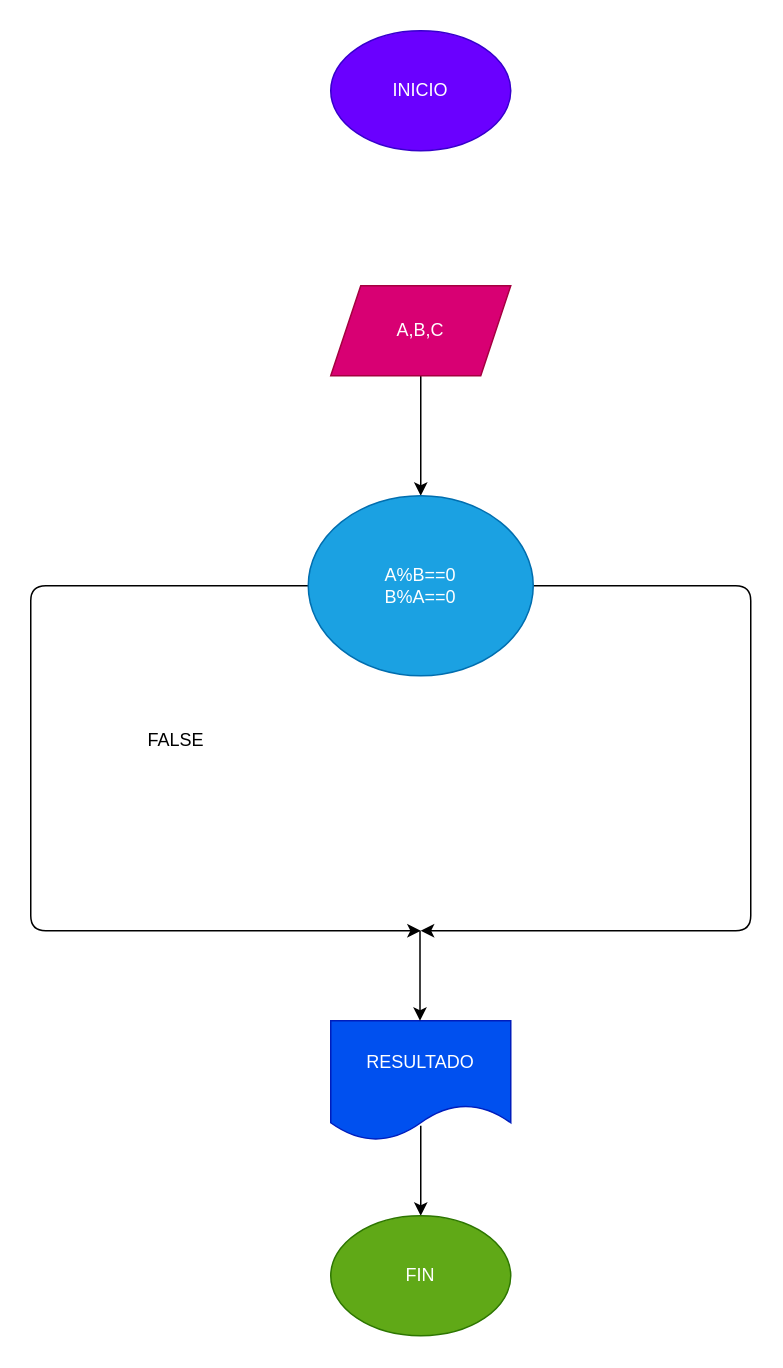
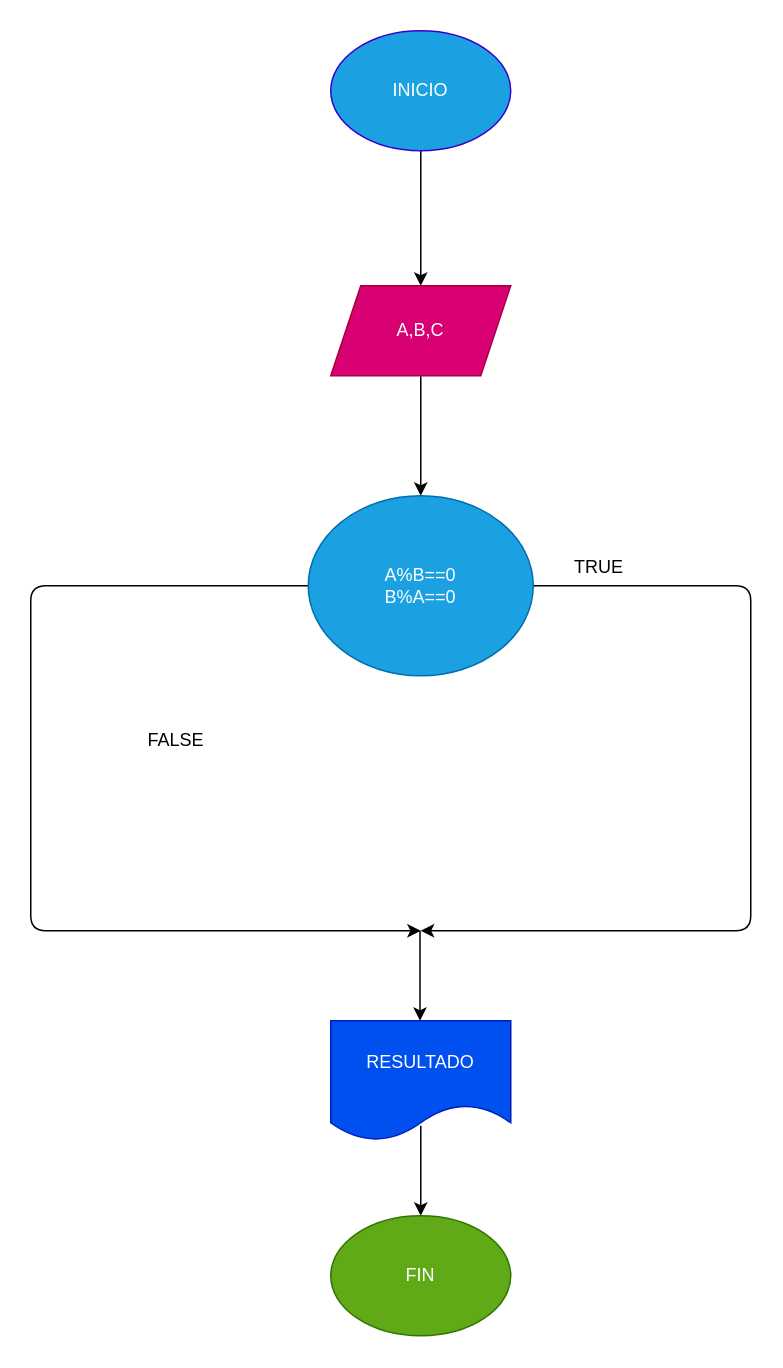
node "INICIO": fillcolor #6a00ff -> #1ba1e2
edge "INICIO" -> "A,B,C": added
node "TRUE": added
